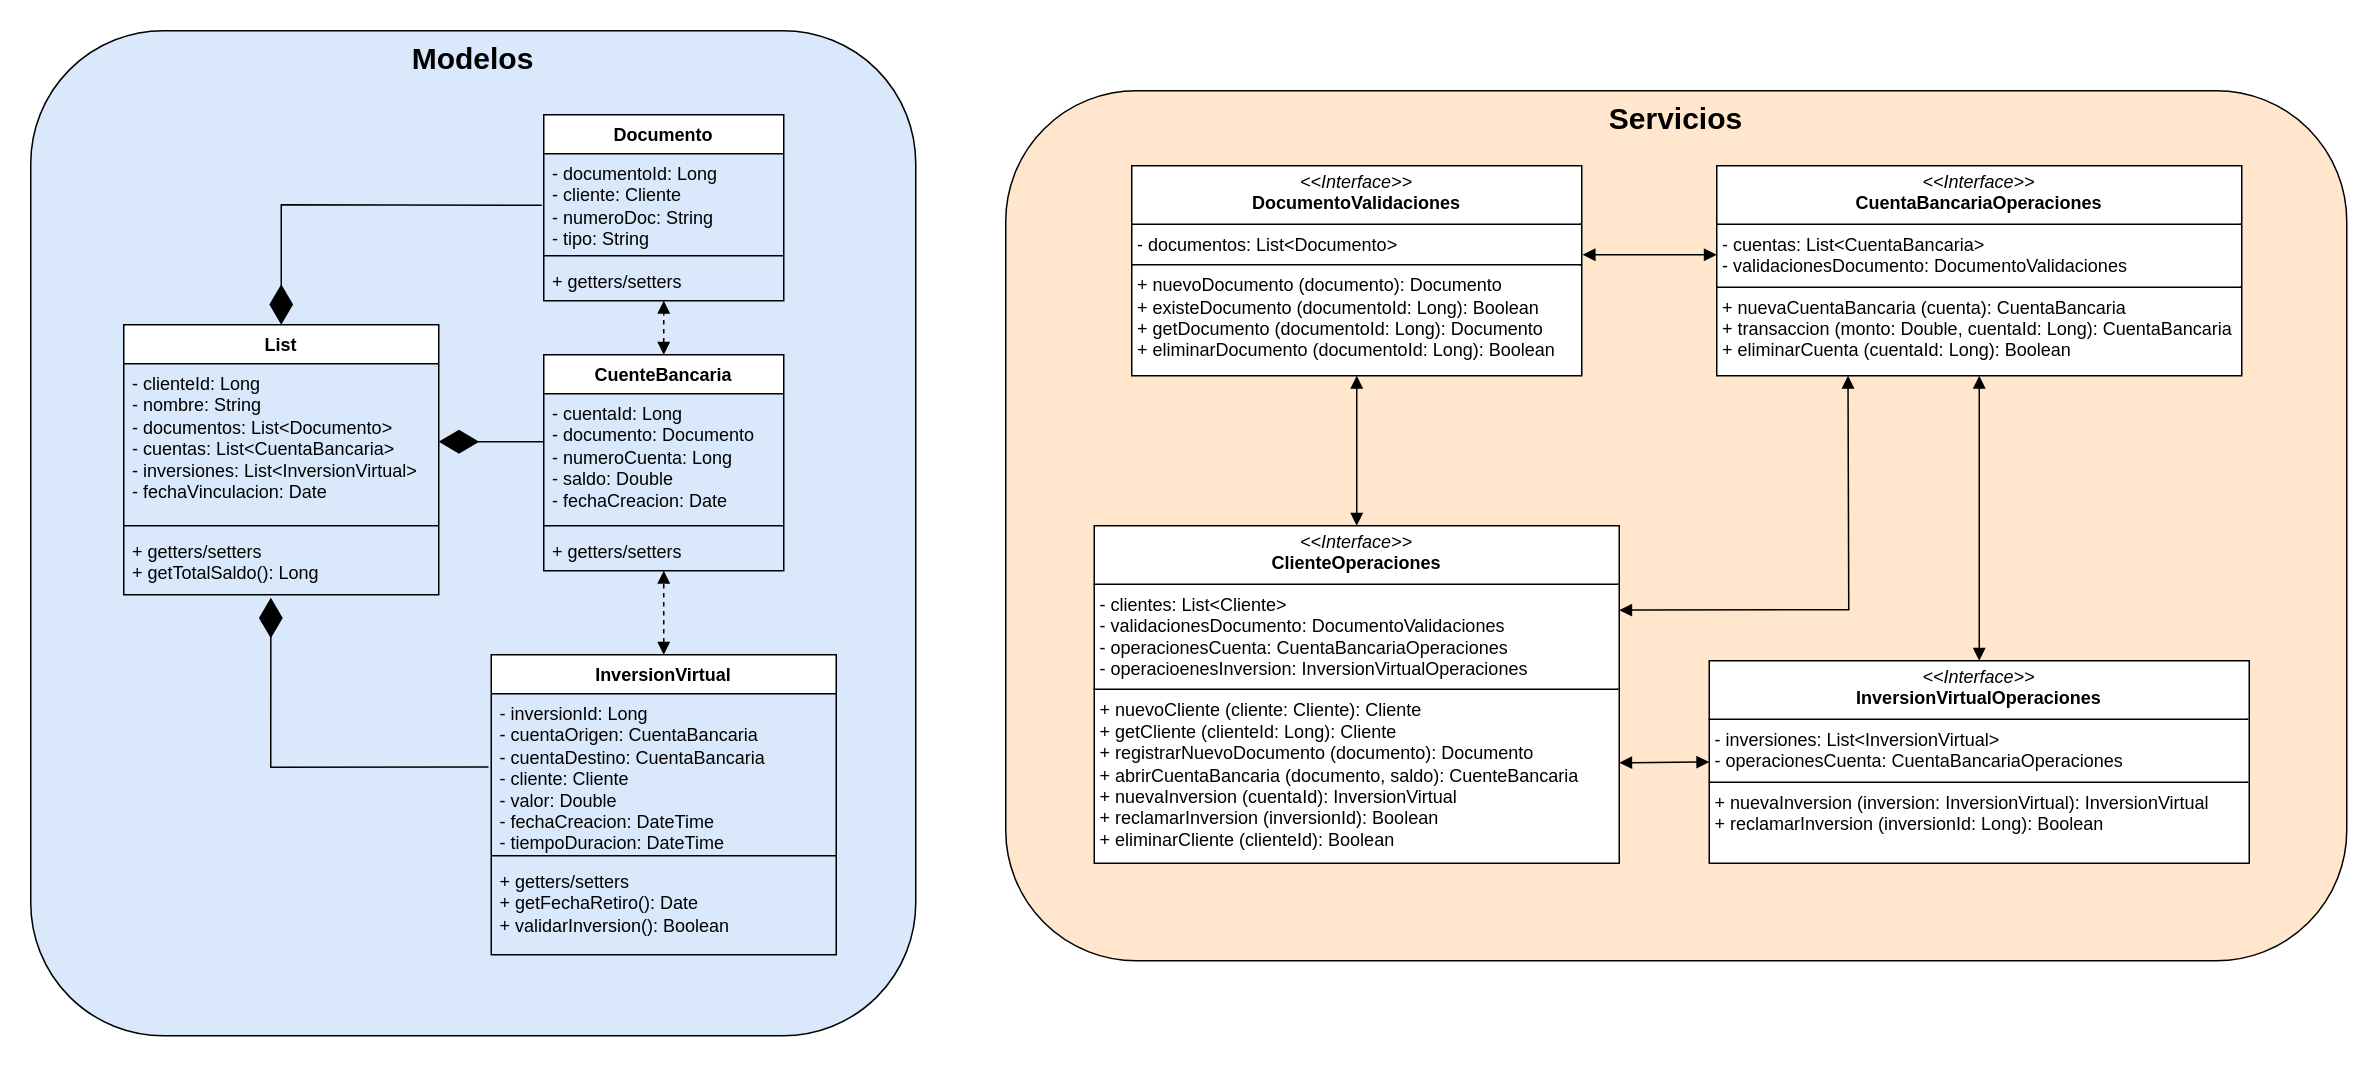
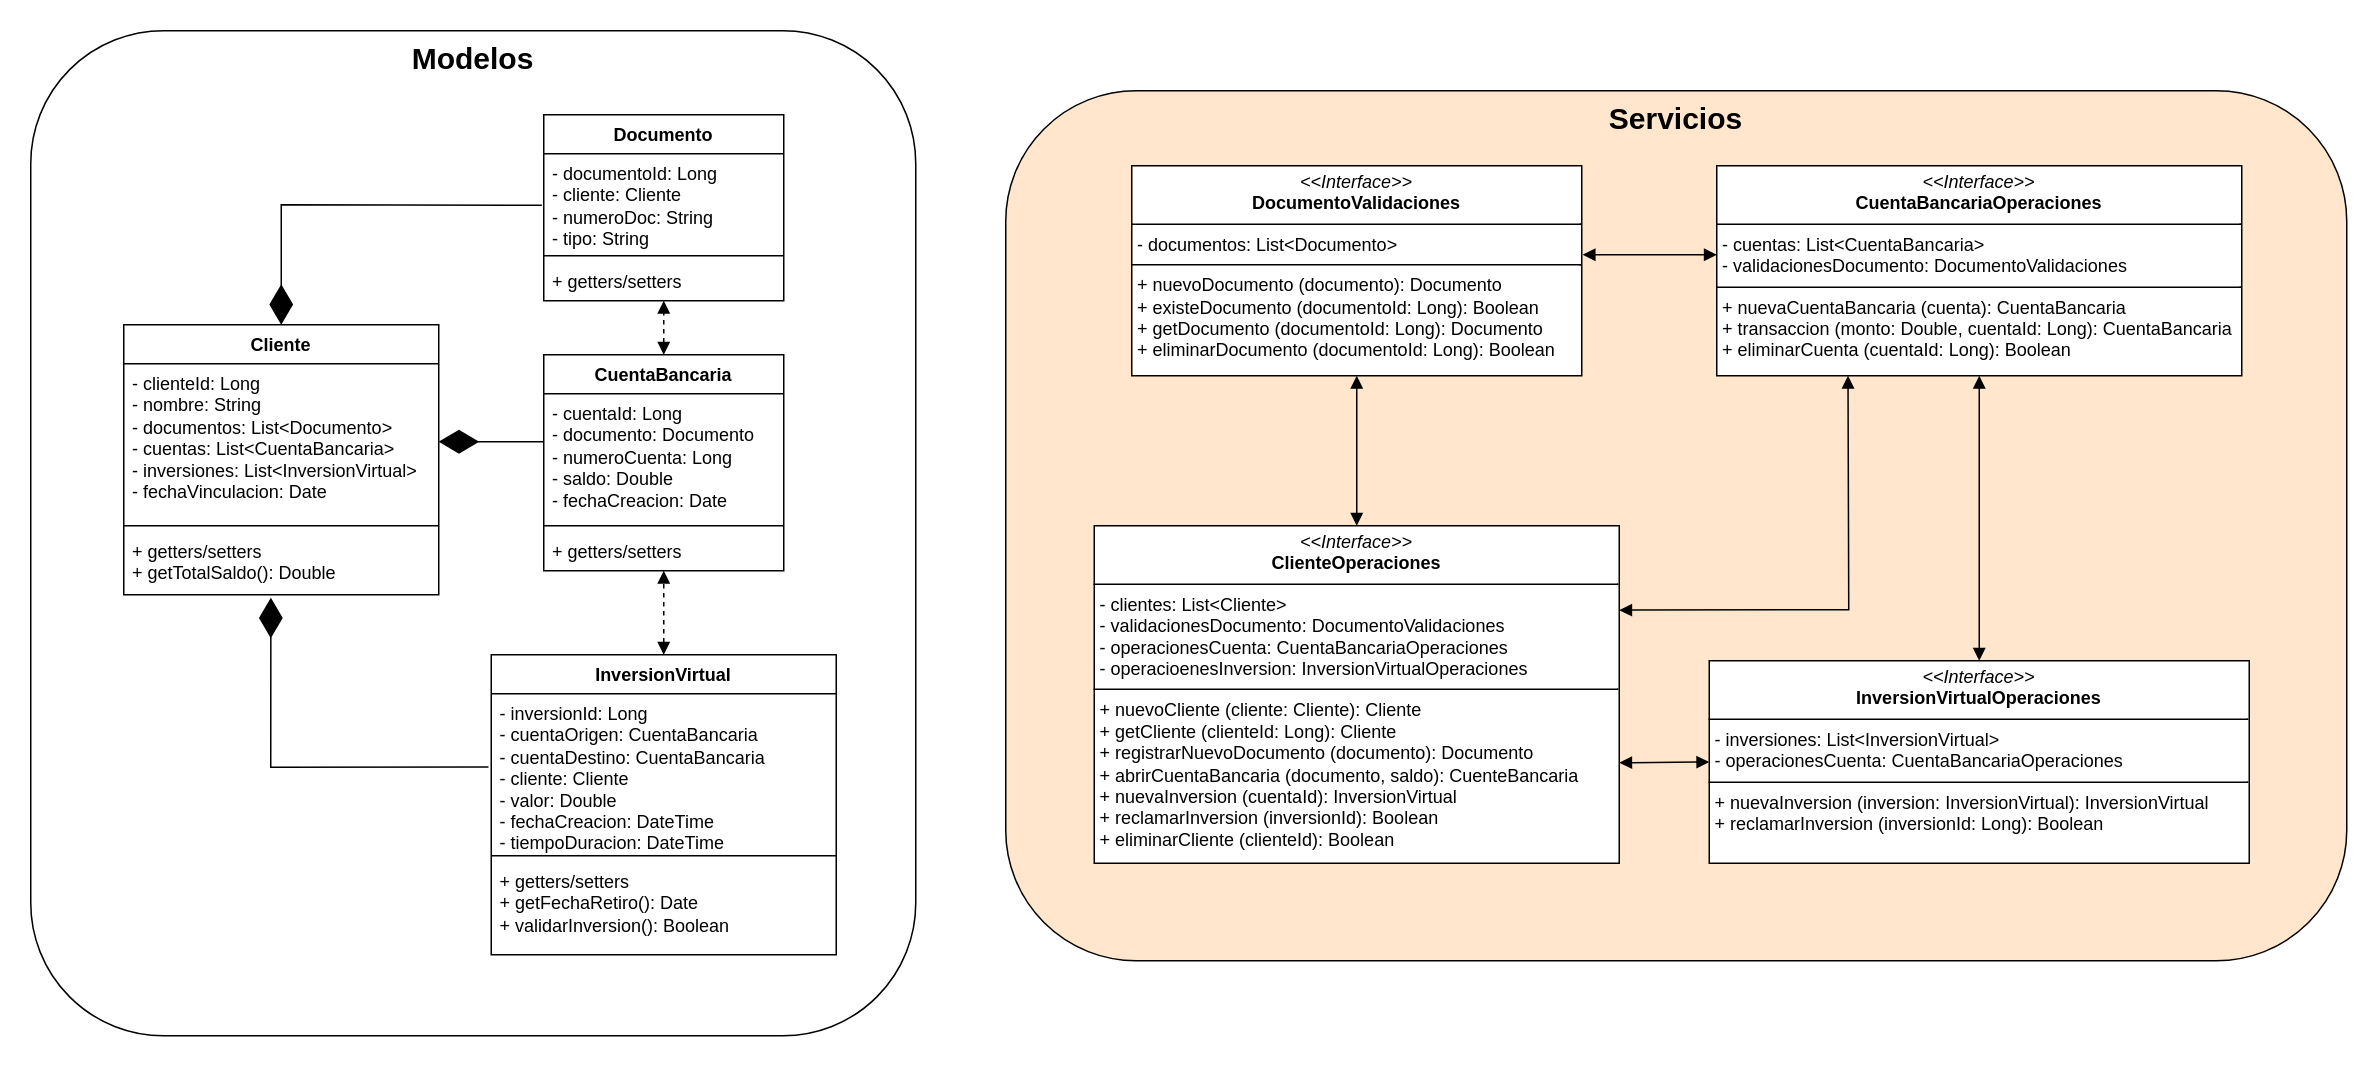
node "List": label "List" -> "Cliente"
node "CuenteBancaria": label "CuenteBancaria" -> "CuentaBancaria"
node "Modelos": fillcolor #dae8fc -> #ffffff
node "+ getters/setters + getTotalSaldo(): Long": label "+ getters/setters + getTotalSaldo(): Long" -> "+ getters/setters + getTotalSaldo(): Double"
